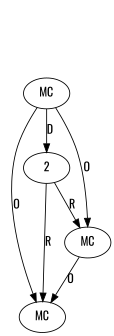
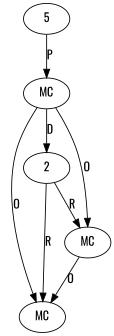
node "5": added
